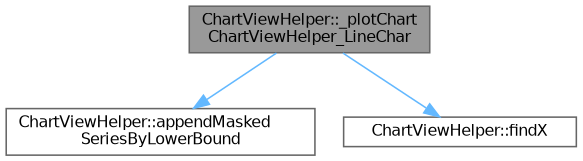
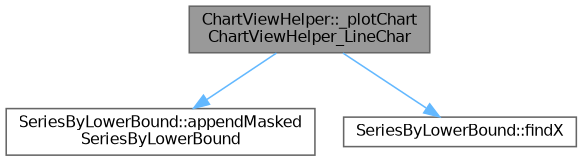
node "ChartViewHelper::appendMasked SeriesByLowerBound": label "ChartViewHelper::appendMasked SeriesByLowerBound" -> "SeriesByLowerBound::appendMasked SeriesByLowerBound"
node "ChartViewHelper::findX": label "ChartViewHelper::findX" -> "SeriesByLowerBound::findX"
